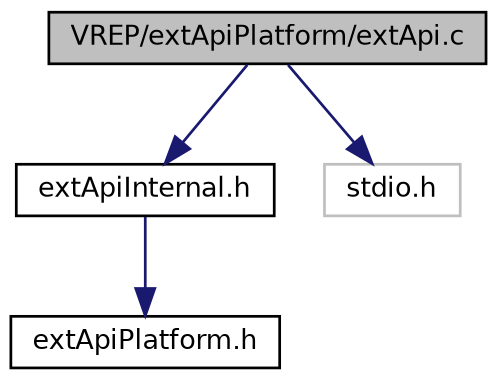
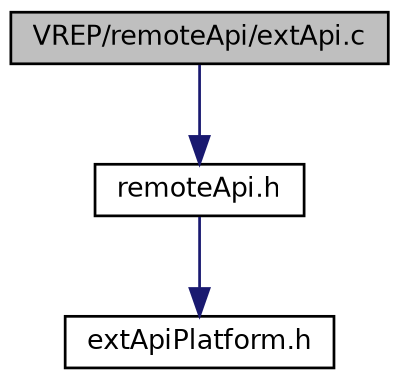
node "VREP/extApiPlatform/extApi.c": label "VREP/extApiPlatform/extApi.c" -> "VREP/remoteApi/extApi.c"
node "extApiInternal.h": label "extApiInternal.h" -> "remoteApi.h"
node "stdio.h": removed
